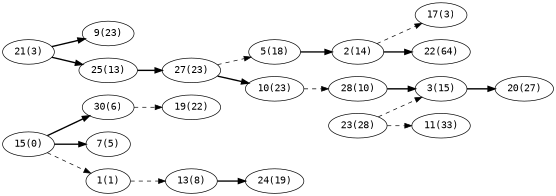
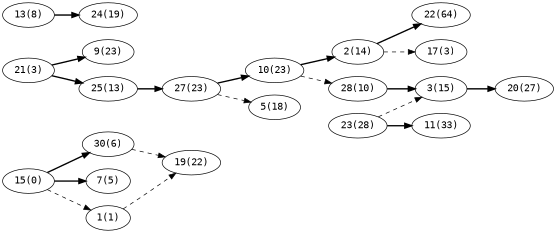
edge "5(18)" -> "2(14)": now "10(23)" -> "2(14)"
edge "23(28)" -> "11(33)": style dashed -> bold
edge "1(1)" -> "13(8)": now "1(1)" -> "19(22)"
